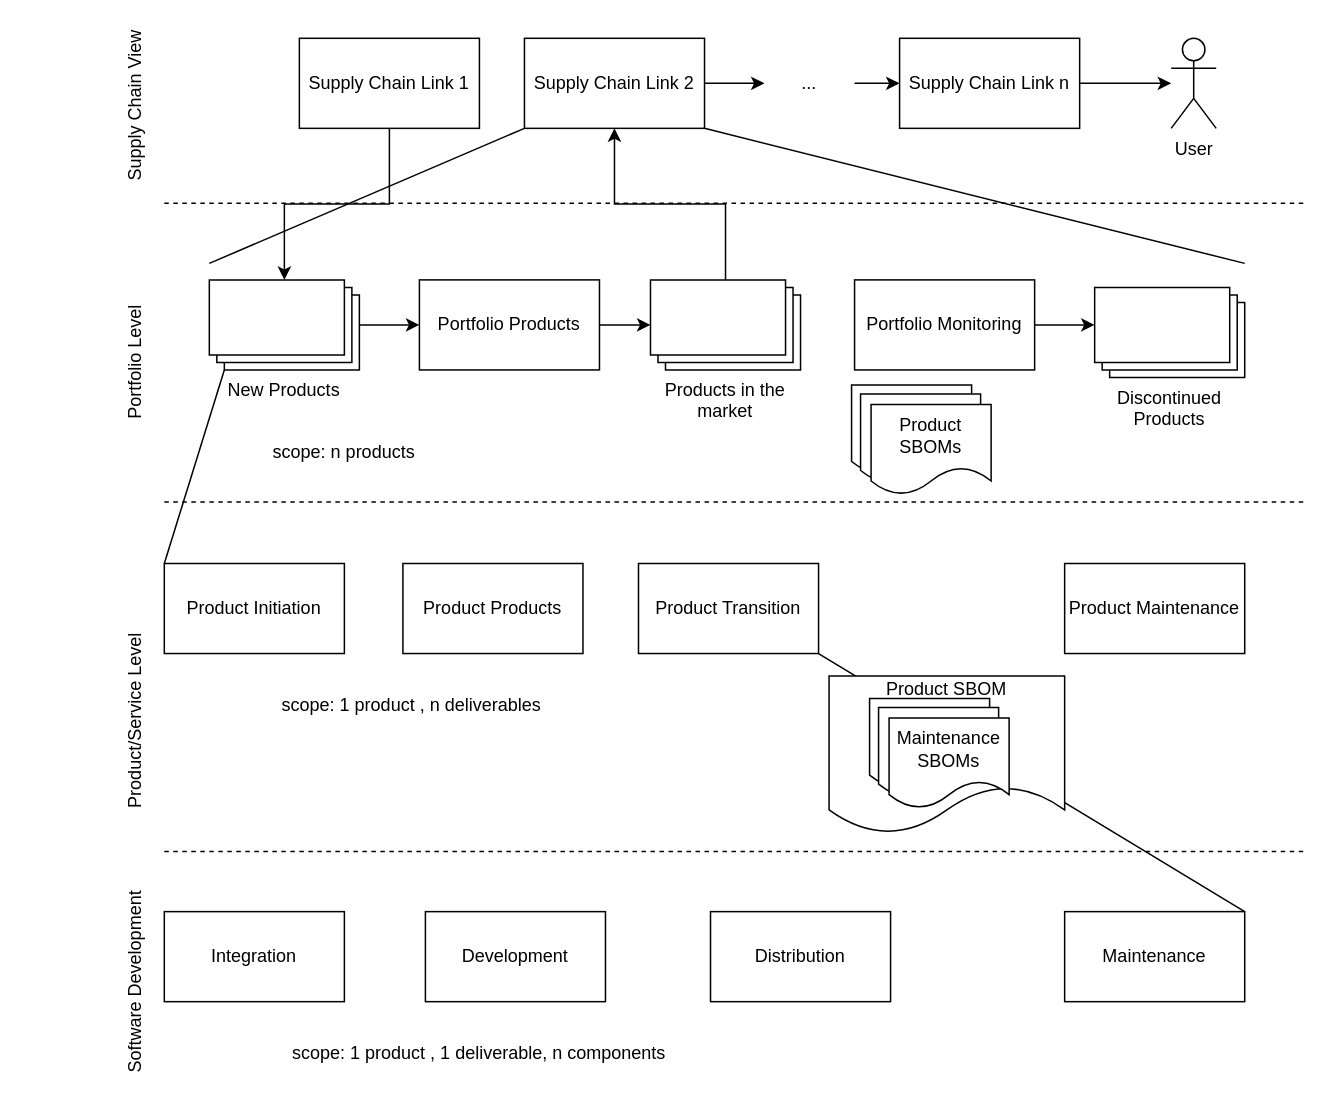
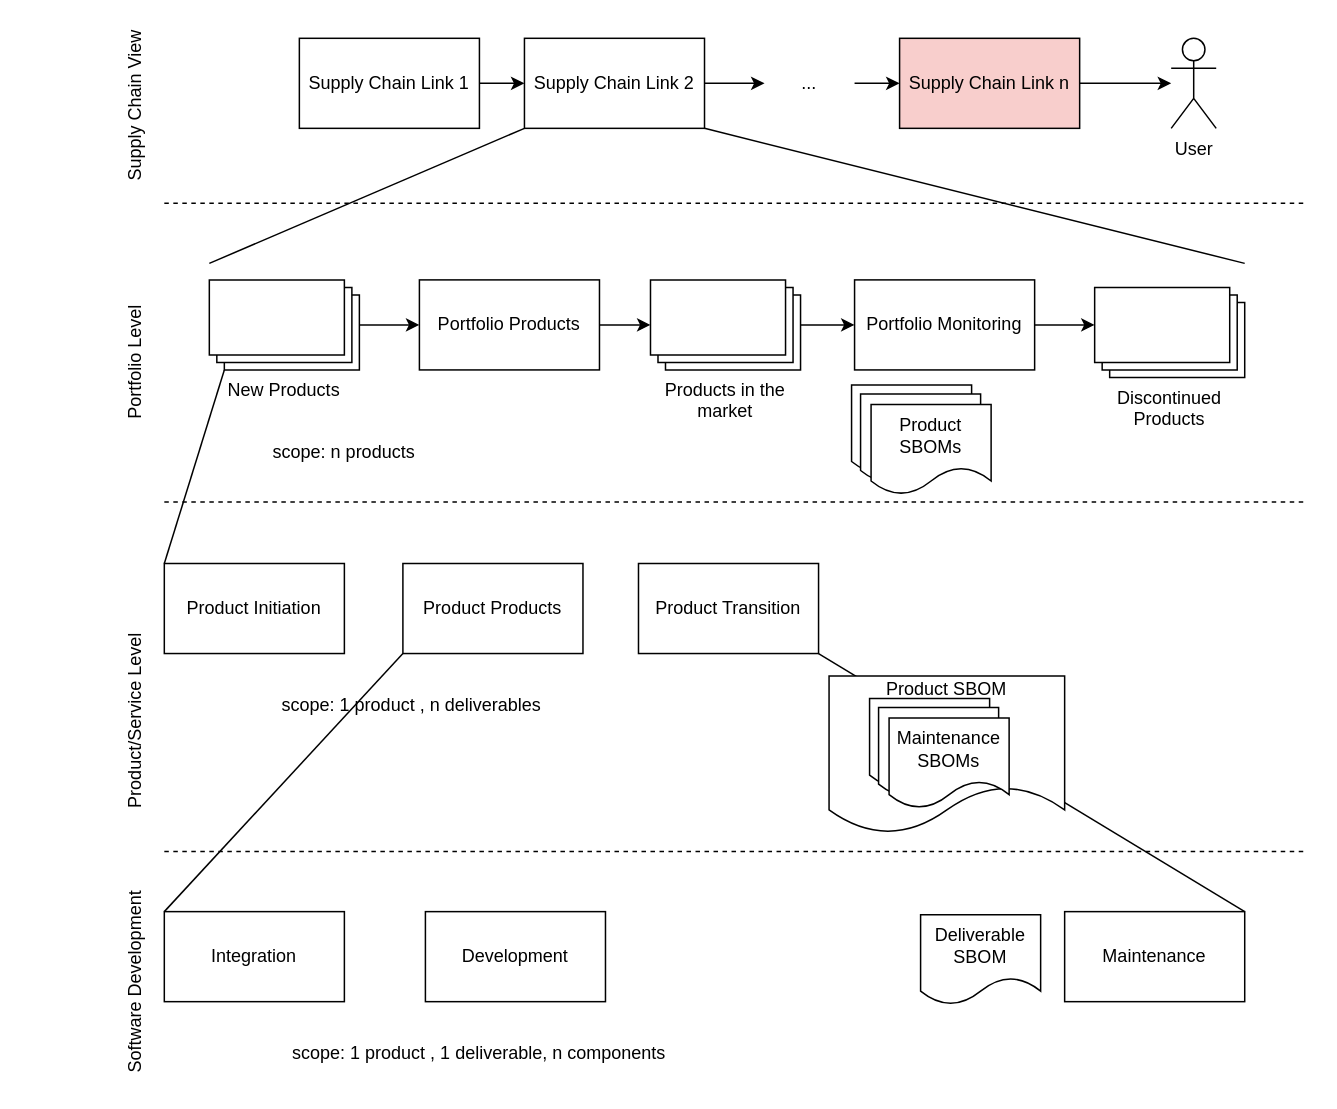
node "Supply Chain Link n": fillcolor #ffffff -> #f8cecc
edge "Supply Chain Link 1" -> "New Products": now "Supply Chain Link 1" -> "Supply Chain Link 2"
edge "Products in the market" -> "Supply Chain Link 2": now "Products in the market" -> "Portfolio Monitoring"
node "Product Maintenance": removed
edge "Product Products" -- "Integration": added
node "Distribution": removed
node "Deliverable SBOM": added
